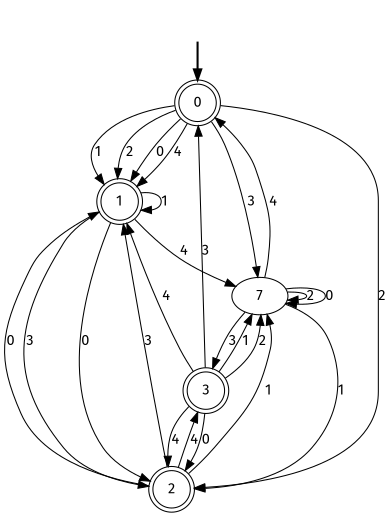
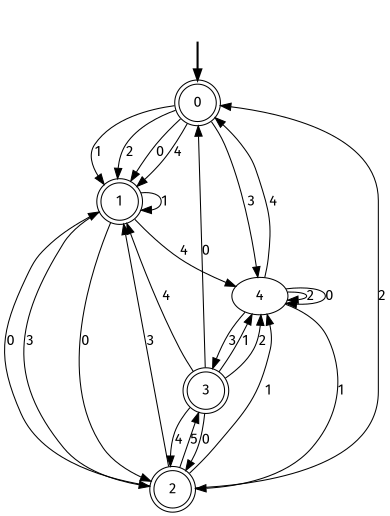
edge "3" -> "0": label "3" -> "0"
node "7": label "7" -> "4"
edge "0" -> "2": reversed
edge "2" -> "3": label "4" -> "5"
